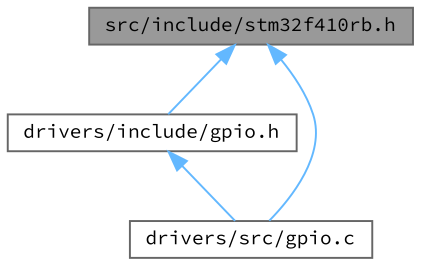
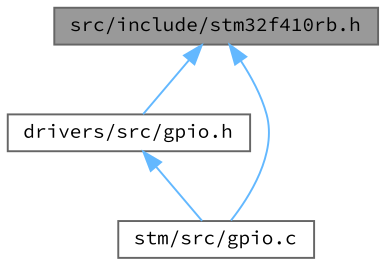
node "drivers/include/gpio.h": label "drivers/include/gpio.h" -> "drivers/src/gpio.h"
node "drivers/src/gpio.c": label "drivers/src/gpio.c" -> "stm/src/gpio.c"
